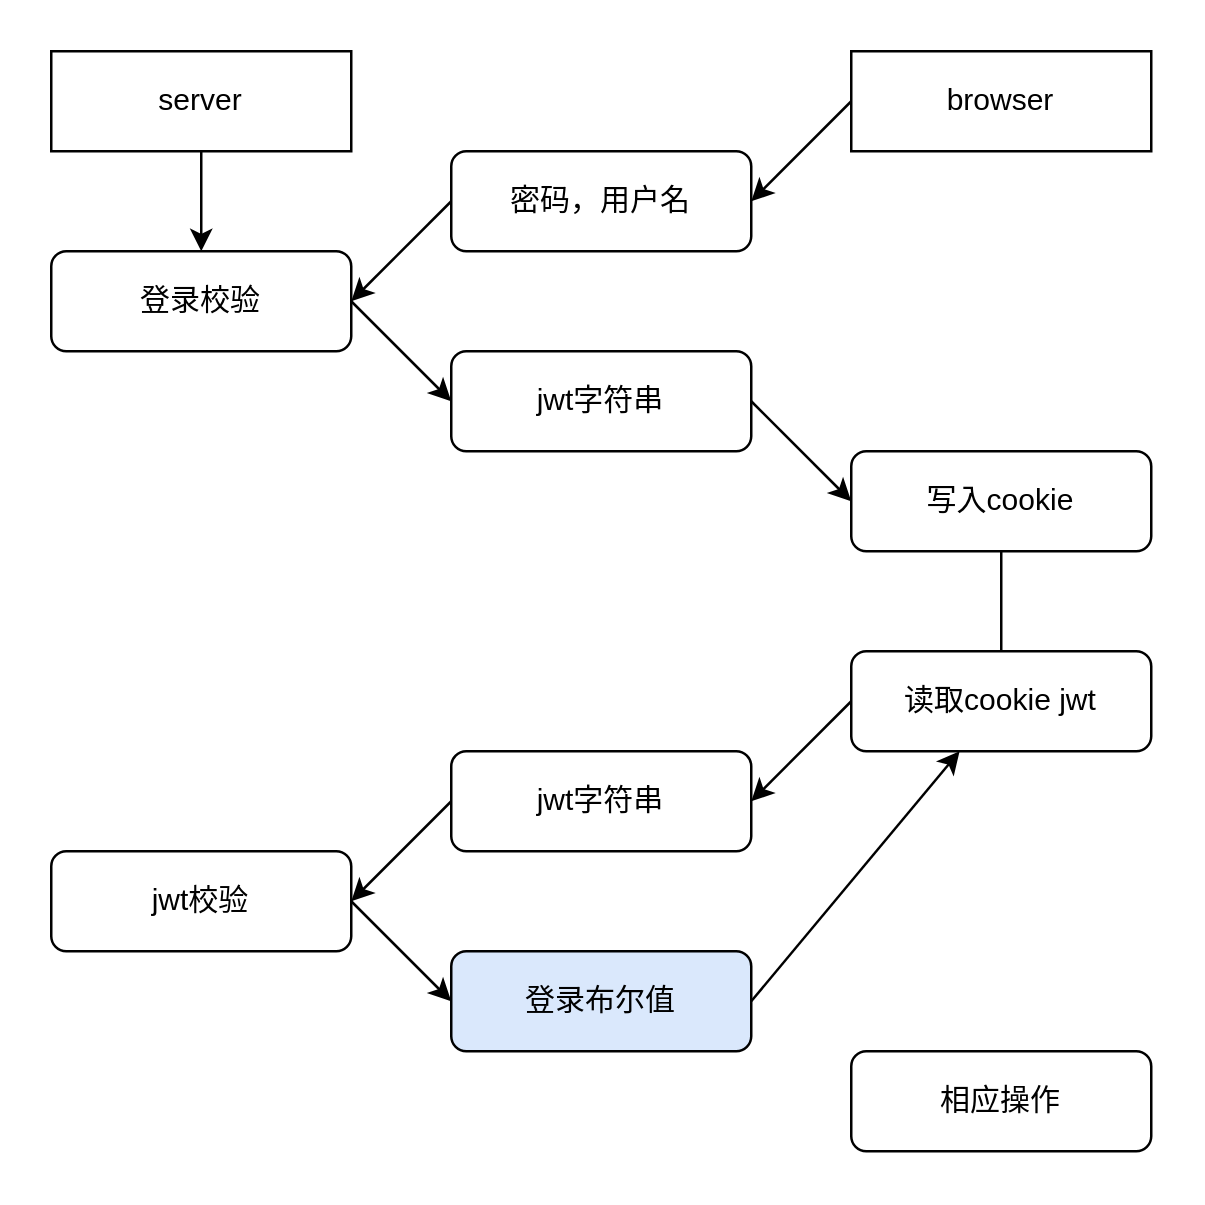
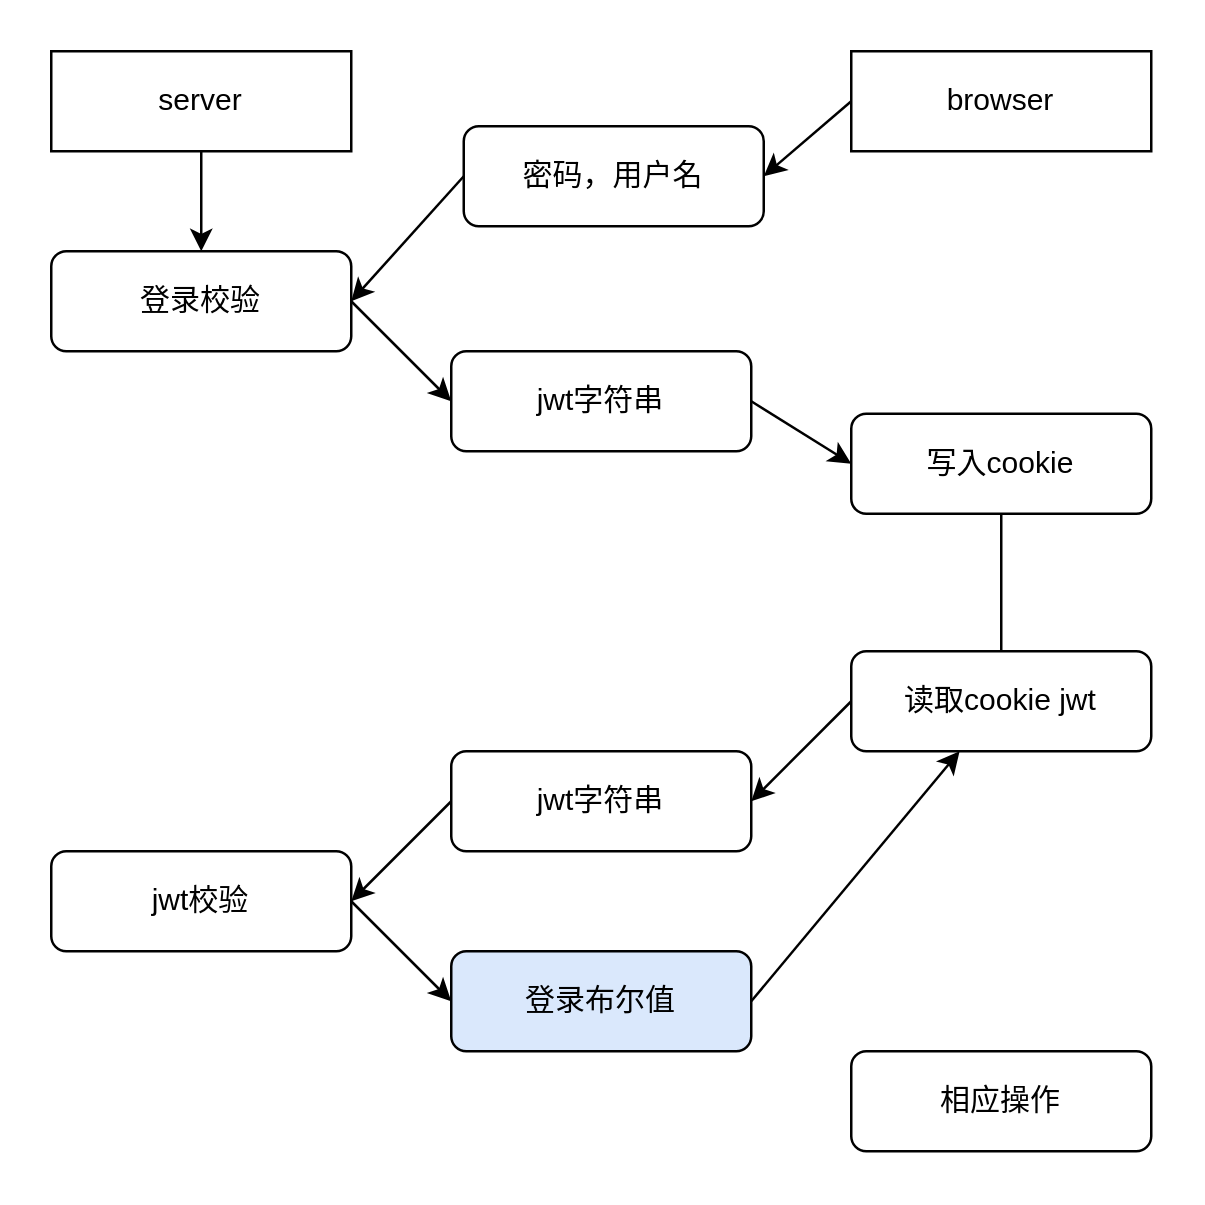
node "密码，用户名": moved (601, 201) -> (614, 176)
node "写入cookie": moved (1001, 501) -> (1001, 464)
